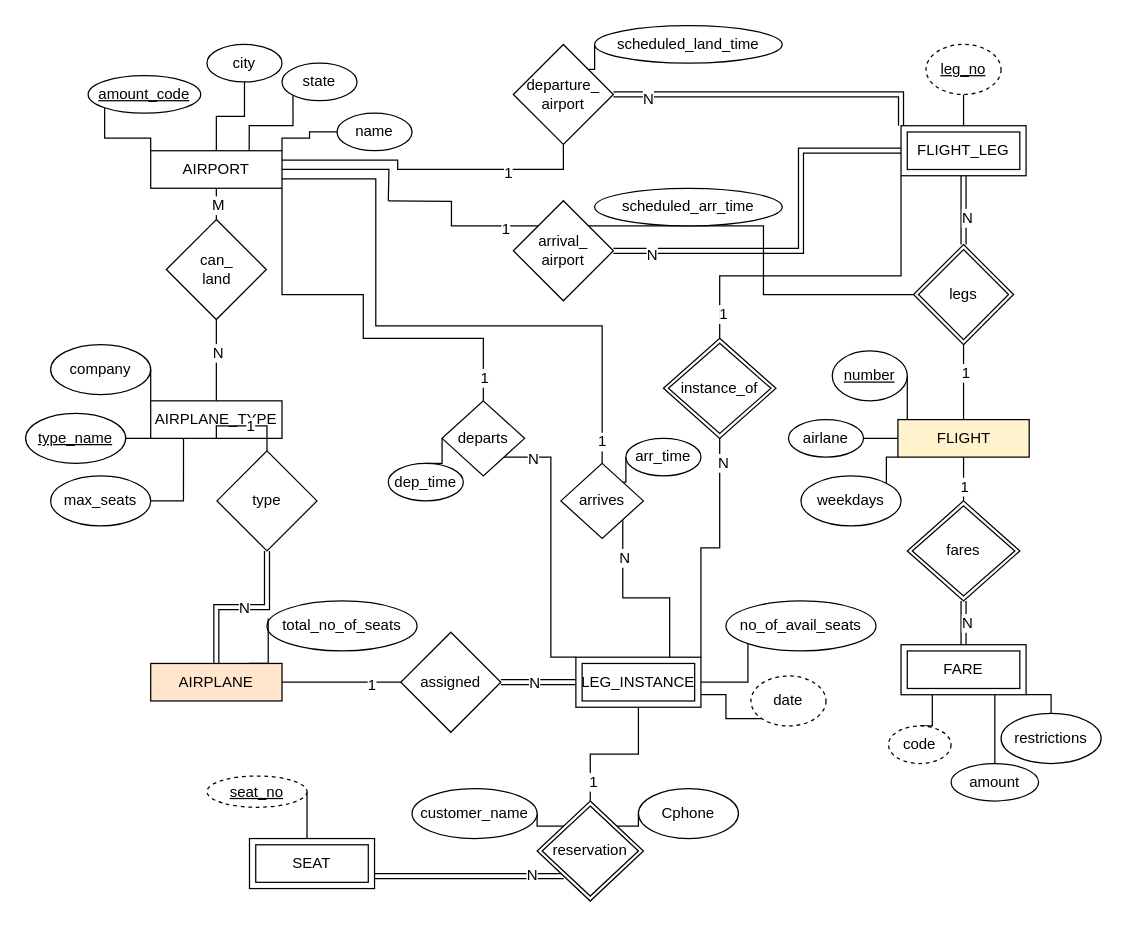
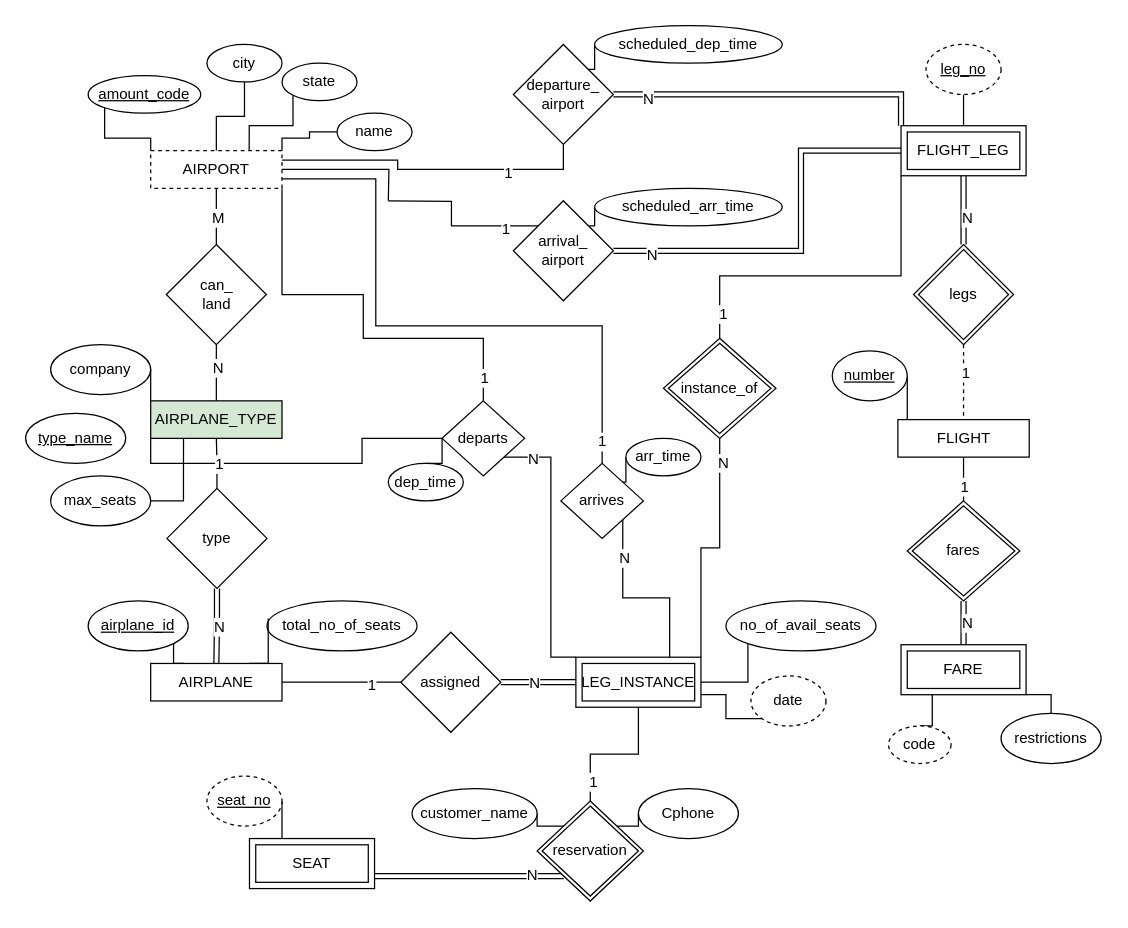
node "scheduled_land_time": label "scheduled_land_time" -> "scheduled_dep_time"
node "AIRPORT": style solid -> dashed
node "can_ land": moved (216, 269) -> (216, 294)
edge "arrival_ airport" -- "legs": now "arrival_ airport" -- "scheduled_arr_time"
edge "legs" -- "FLIGHT": style solid -> dashed
node "AIRPLANE_TYPE": fillcolor #ffffff -> #d5e8d4
edge "AIRPLANE_TYPE" -- "type_name": now "AIRPLANE_TYPE" -- "departs"
node "airlane": removed
edge "airlane" -- "FLIGHT": removed
node "FLIGHT": fillcolor #fff2cc -> #ffffff
edge "FLIGHT" -- "weekdays": removed
node "type": moved (267, 501) -> (217, 538)
node "weekdays": removed
node "airplane_id": added
edge "airplane_id" -- "AIRPLANE": added
node "AIRPLANE": fillcolor #ffe6cc -> #ffffff
edge "FARE" -- "amount": removed
node "amount": removed
node "seat_no": size 100x31 -> 75x50
